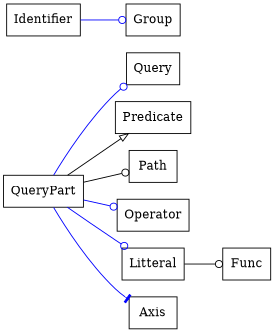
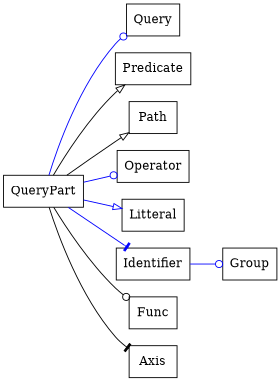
edge "QueryPart" -> "Path": arrowhead odot -> onormal
edge "QueryPart" -> "Litteral": arrowhead odot -> onormal
edge "QueryPart" -> "Identifier": added
edge "QueryPart" -> "Axis": color blue -> black
edge "Litteral" -> "Func": now "QueryPart" -> "Func"
